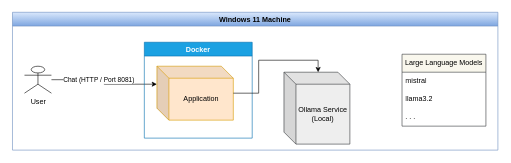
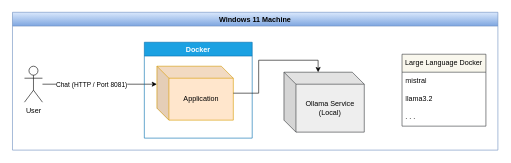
node "Large Language Models": label "Large Language Models" -> "Large Language Docker"
node "User": size 27x27 -> 18x36
node "Ollama Service (Local)": size 66x72 -> 80x60
